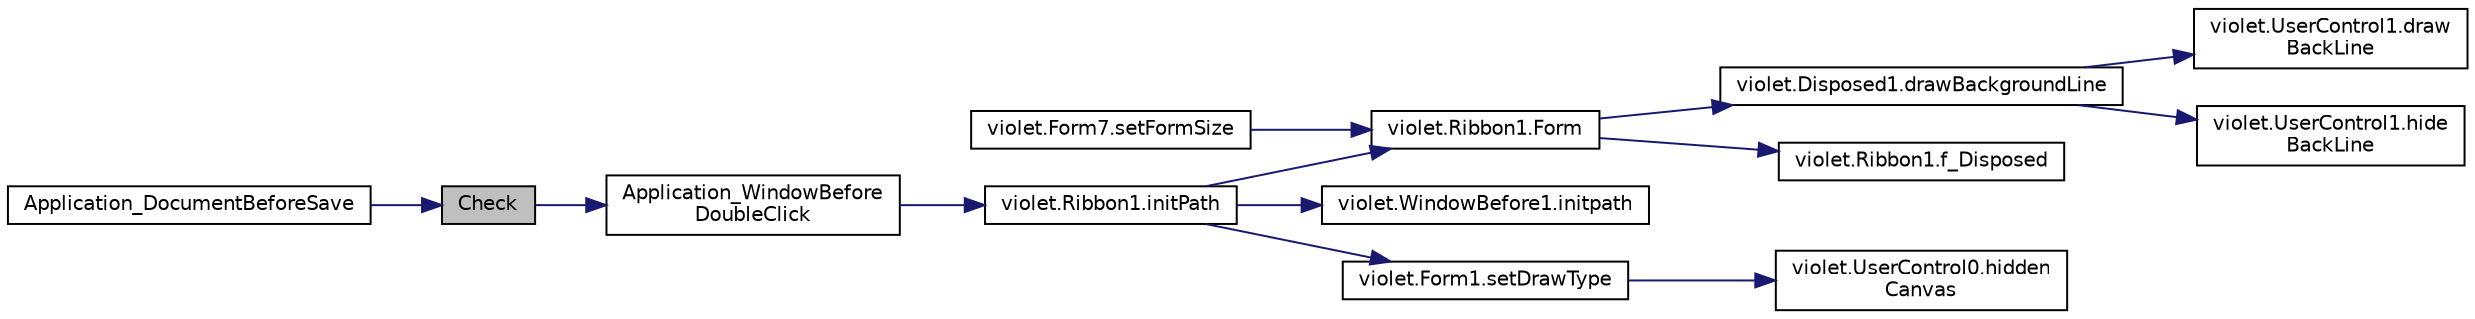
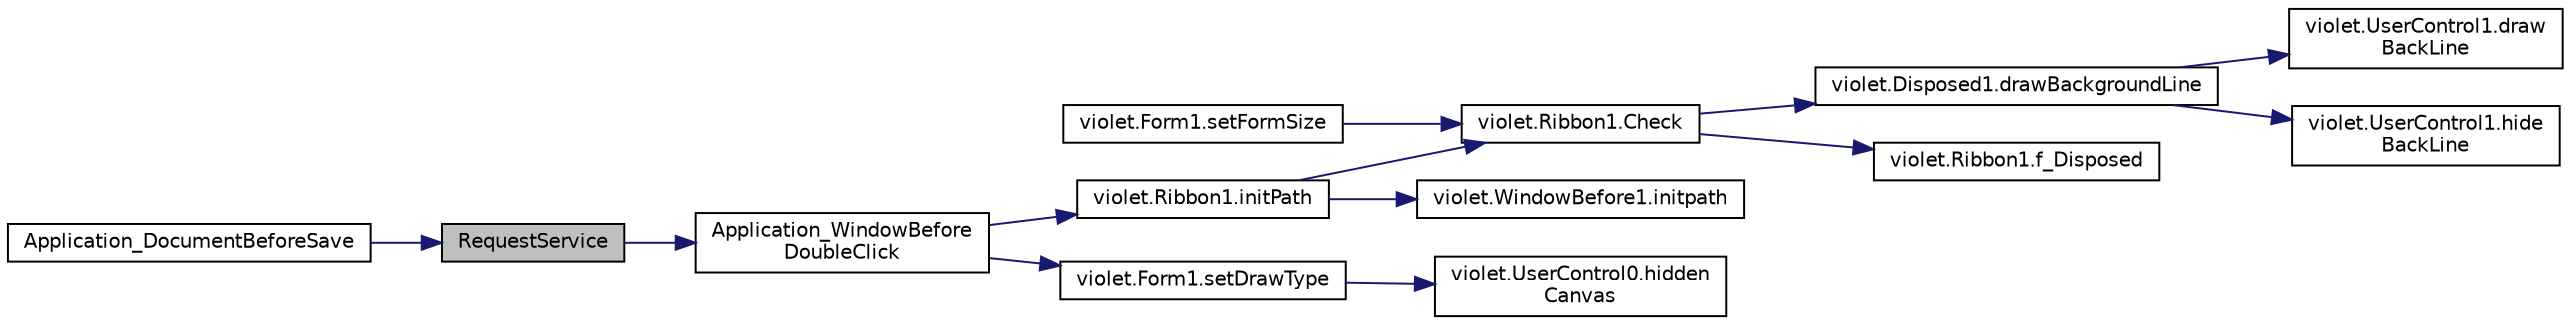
node "violet.Form7.setFormSize": label "violet.Form7.setFormSize" -> "violet.Form1.setFormSize"
node "violet.Ribbon1.Form": label "violet.Ribbon1.Form" -> "violet.Ribbon1.Check"
node "Check": label "Check" -> "RequestService"
edge "violet.Ribbon1.initPath" -> "violet.Form1.setDrawType": now "Application_WindowBefore DoubleClick" -> "violet.Form1.setDrawType"
